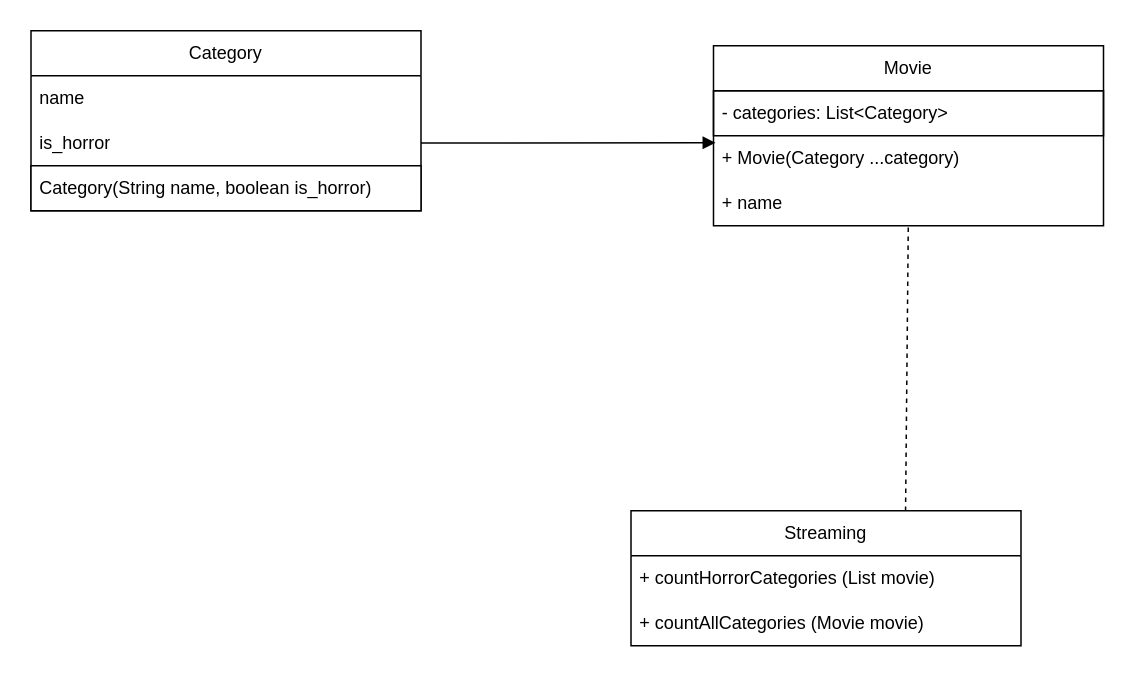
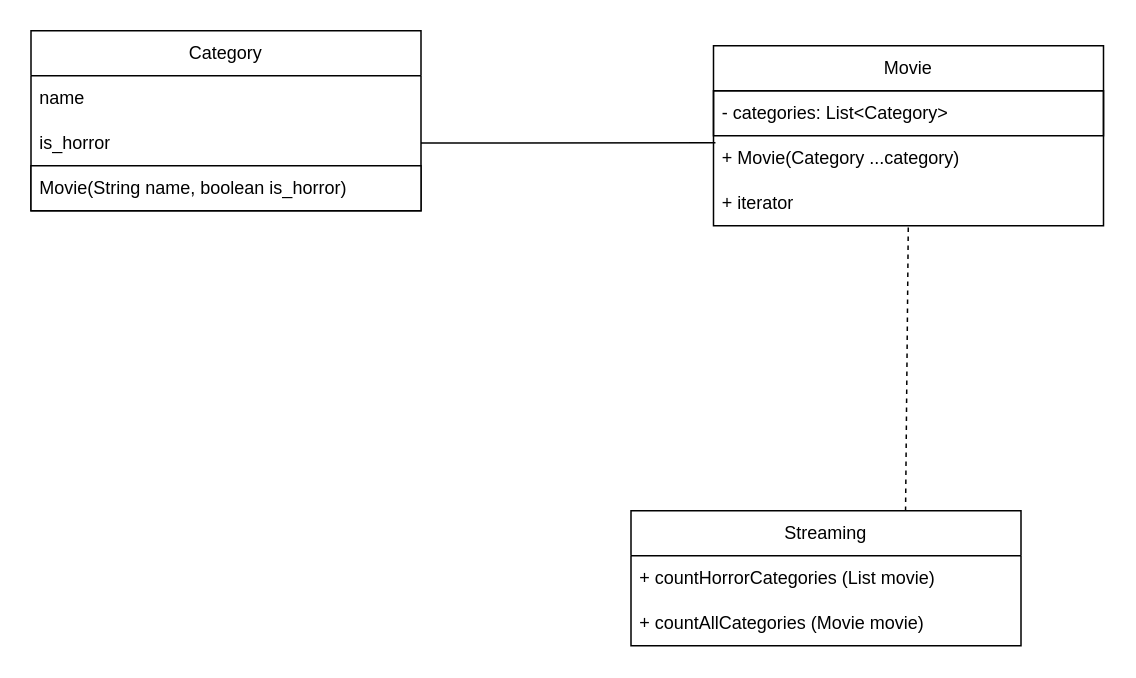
edge "is_horror" -> "+ Movie(Category ...category)": arrowhead block -> none
node "Category(String name, boolean is_horror)": label "Category(String name, boolean is_horror)" -> "Movie(String name, boolean is_horror)"
node "+ name": label "+ name" -> "+ iterator"
